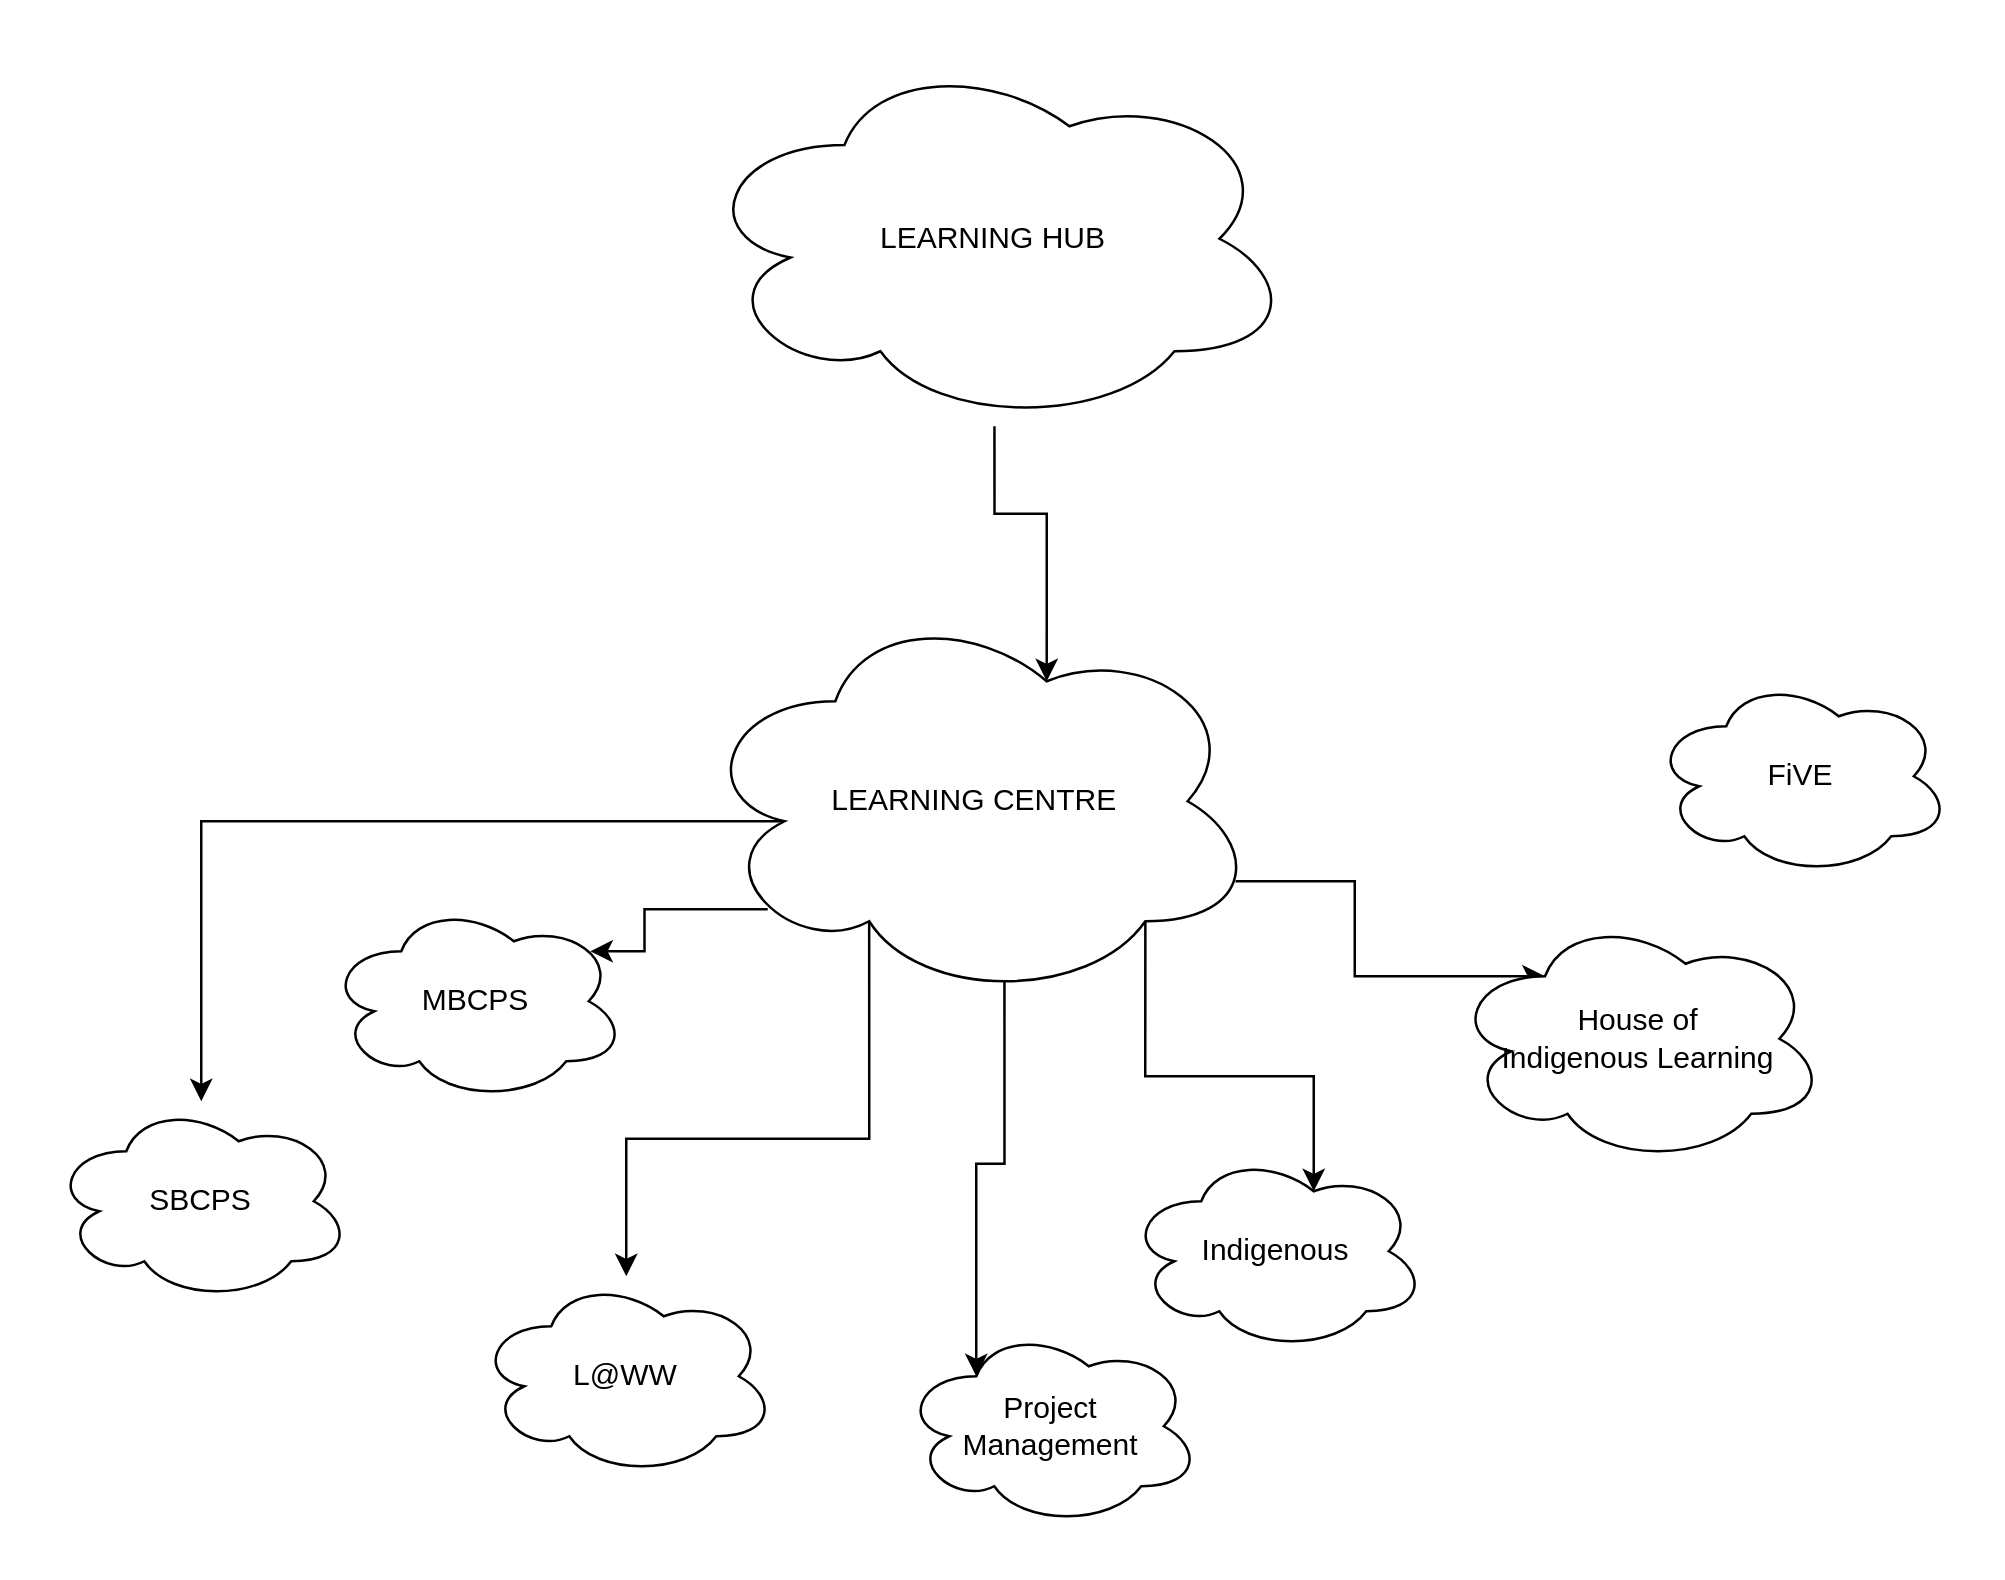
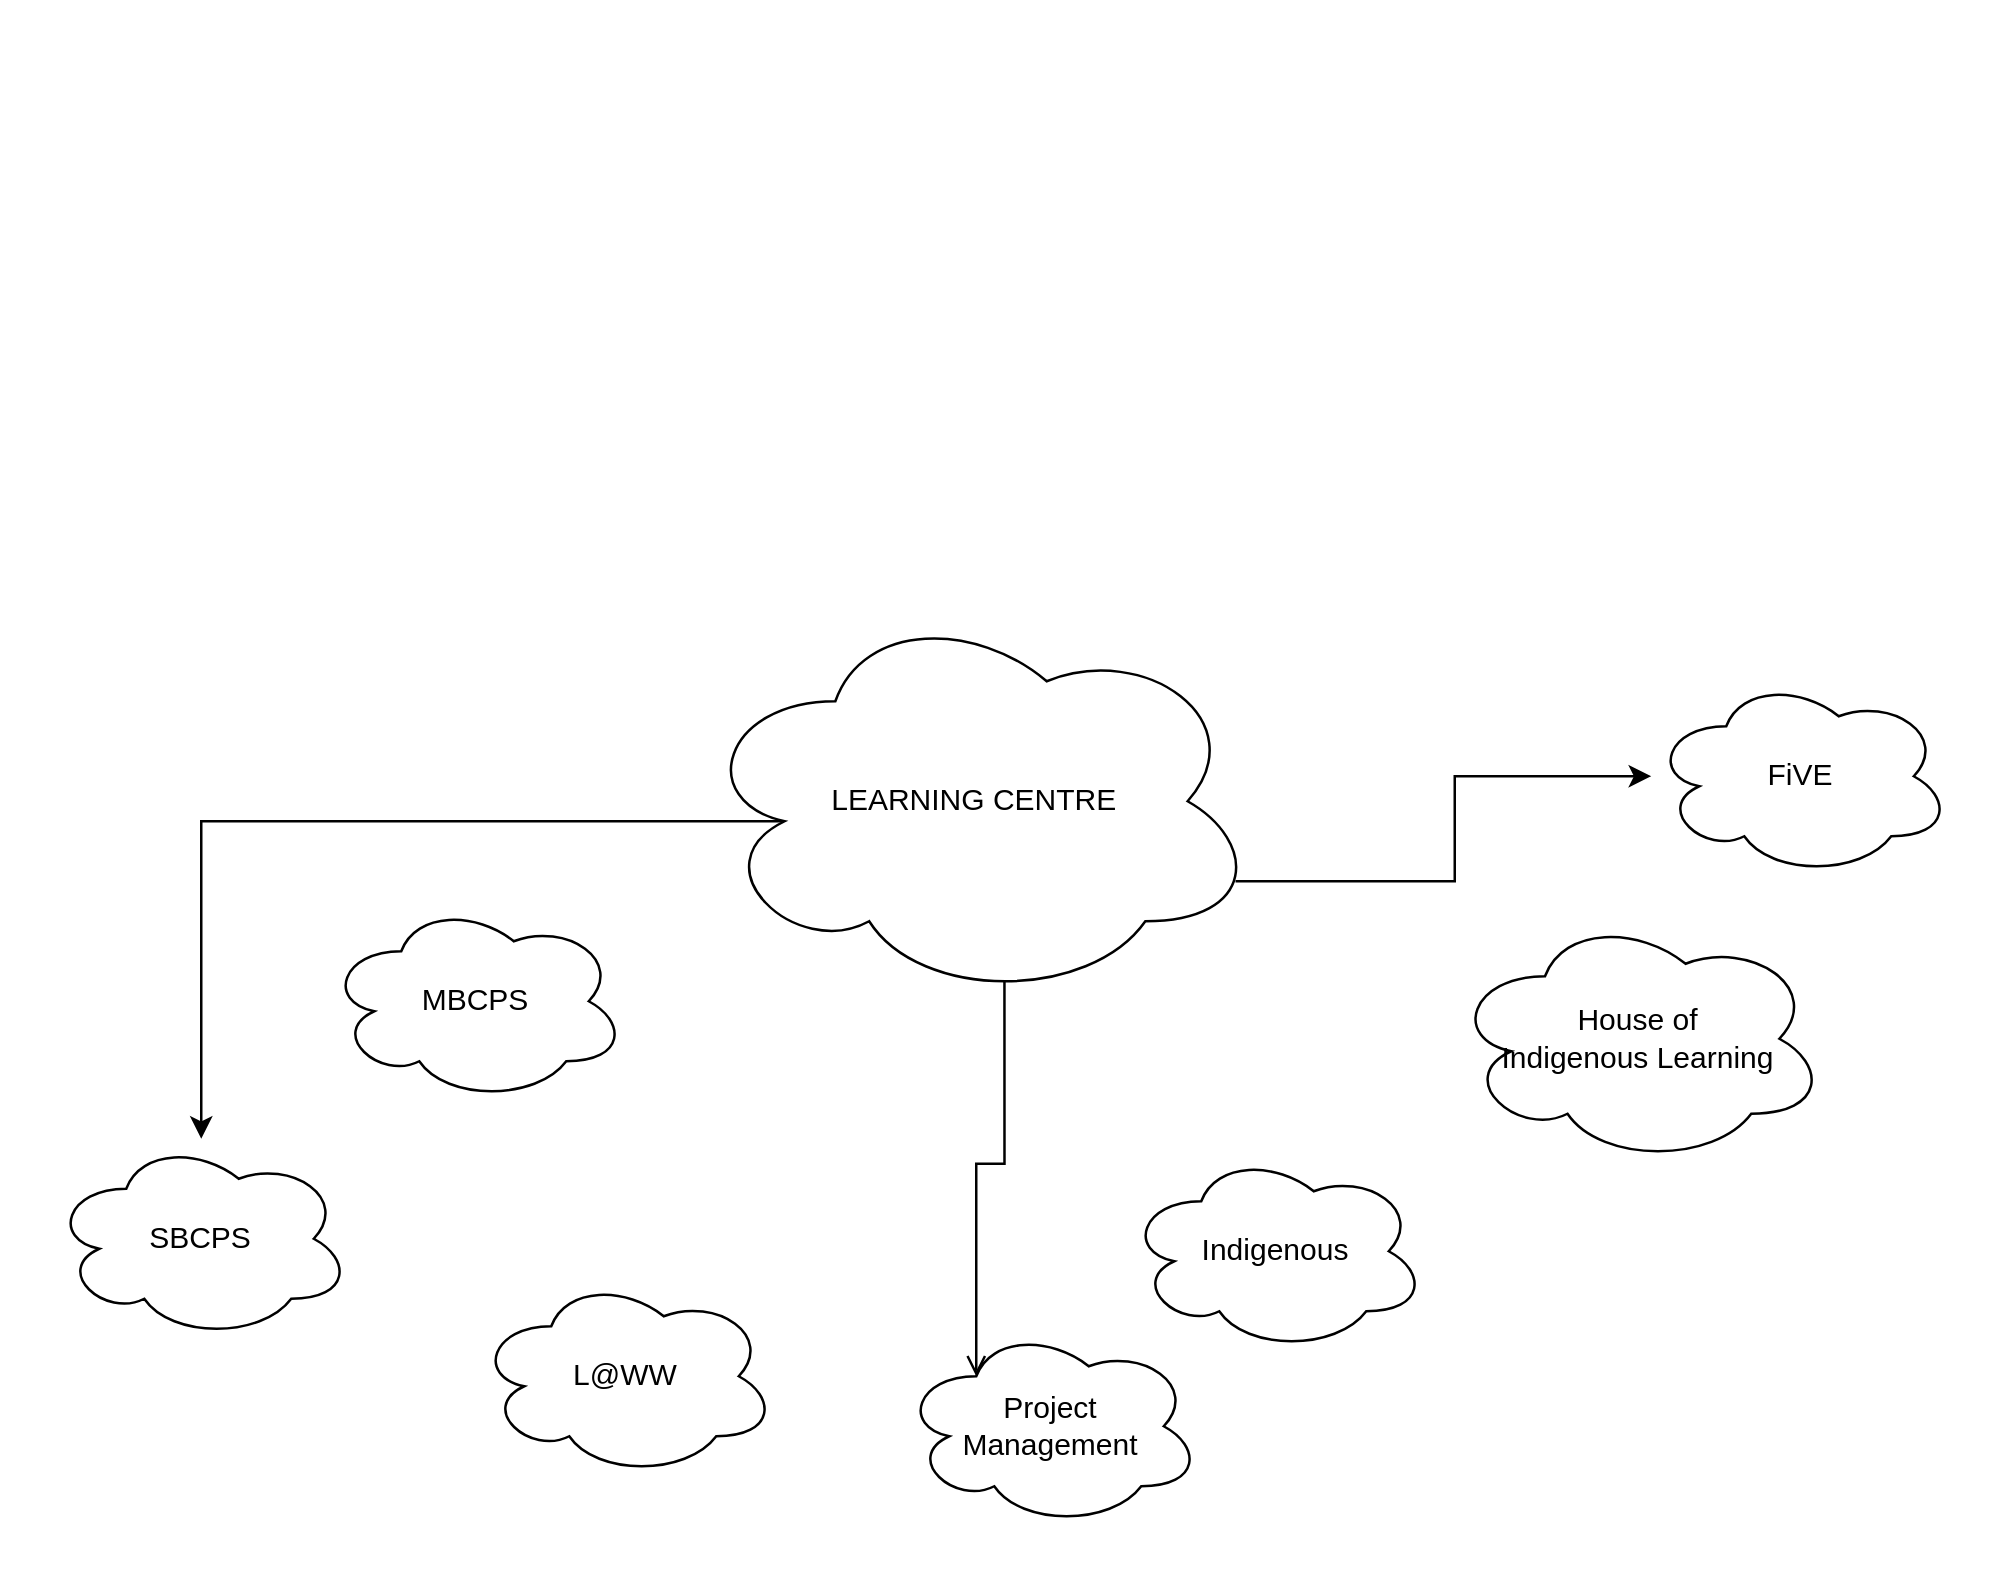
node "LEARNING HUB": removed
edge "LEARNING HUB" -> "LEARNING CENTRE": removed
edge "LEARNING CENTRE" -> "MBCPS": removed
edge "LEARNING CENTRE" -> "House of Indigenous Learning": now "LEARNING CENTRE" -> "FiVE"
edge "LEARNING CENTRE" -> "Indigenous": removed
edge "LEARNING CENTRE" -> "L@WW": removed
node "SBCPS": moved (201, 1201) -> (201, 1239)
edge "LEARNING CENTRE" -> "Project Management": arrowhead classic -> open
